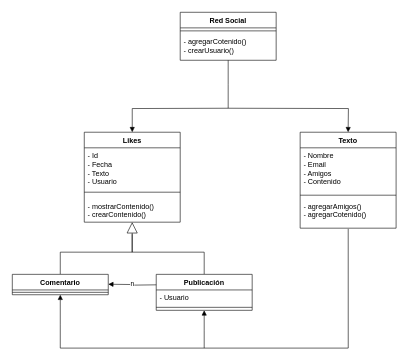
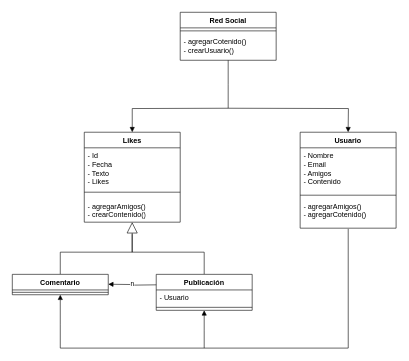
node "Texto": label "Texto" -> "Usuario"
node "- Id - Fecha - Texto - Usuario": label "- Id - Fecha - Texto - Usuario" -> "- Id - Fecha - Texto - Likes"
node "- mostrarContenido() - crearContenido()": label "- mostrarContenido() - crearContenido()" -> "- agregarAmigos() - crearContenido()"
